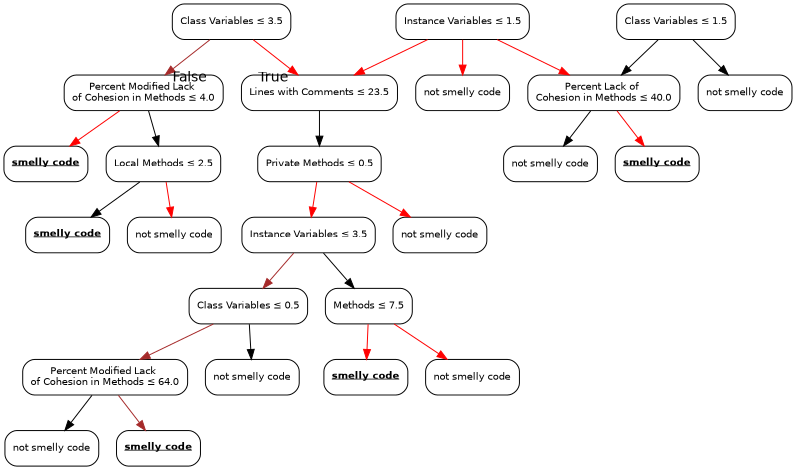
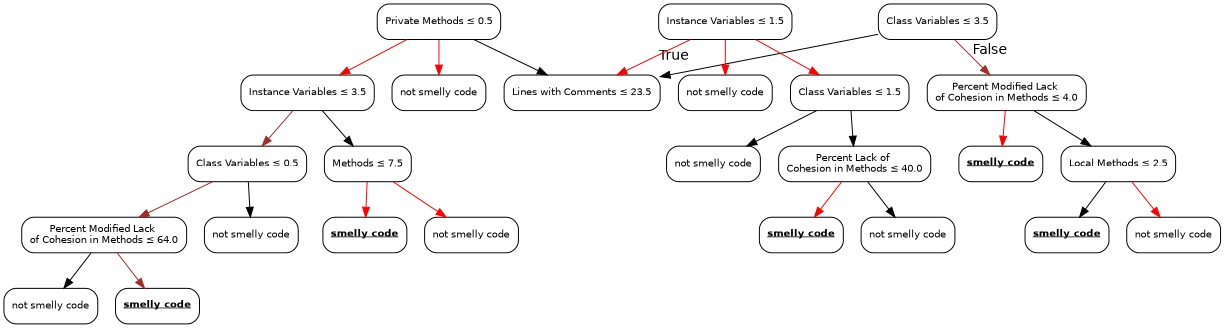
edge "Class Variables ≤ 3.5" -> "Lines with Comments ≤ 23.5": color red -> black
edge "Instance Variables ≤ 1.5" -> "Percent Lack of": now "Instance Variables ≤ 1.5" -> "Class Variables ≤ 1.5"
edge "Lines with Comments ≤ 23.5" -> "Private Methods ≤ 0.5": reversed
